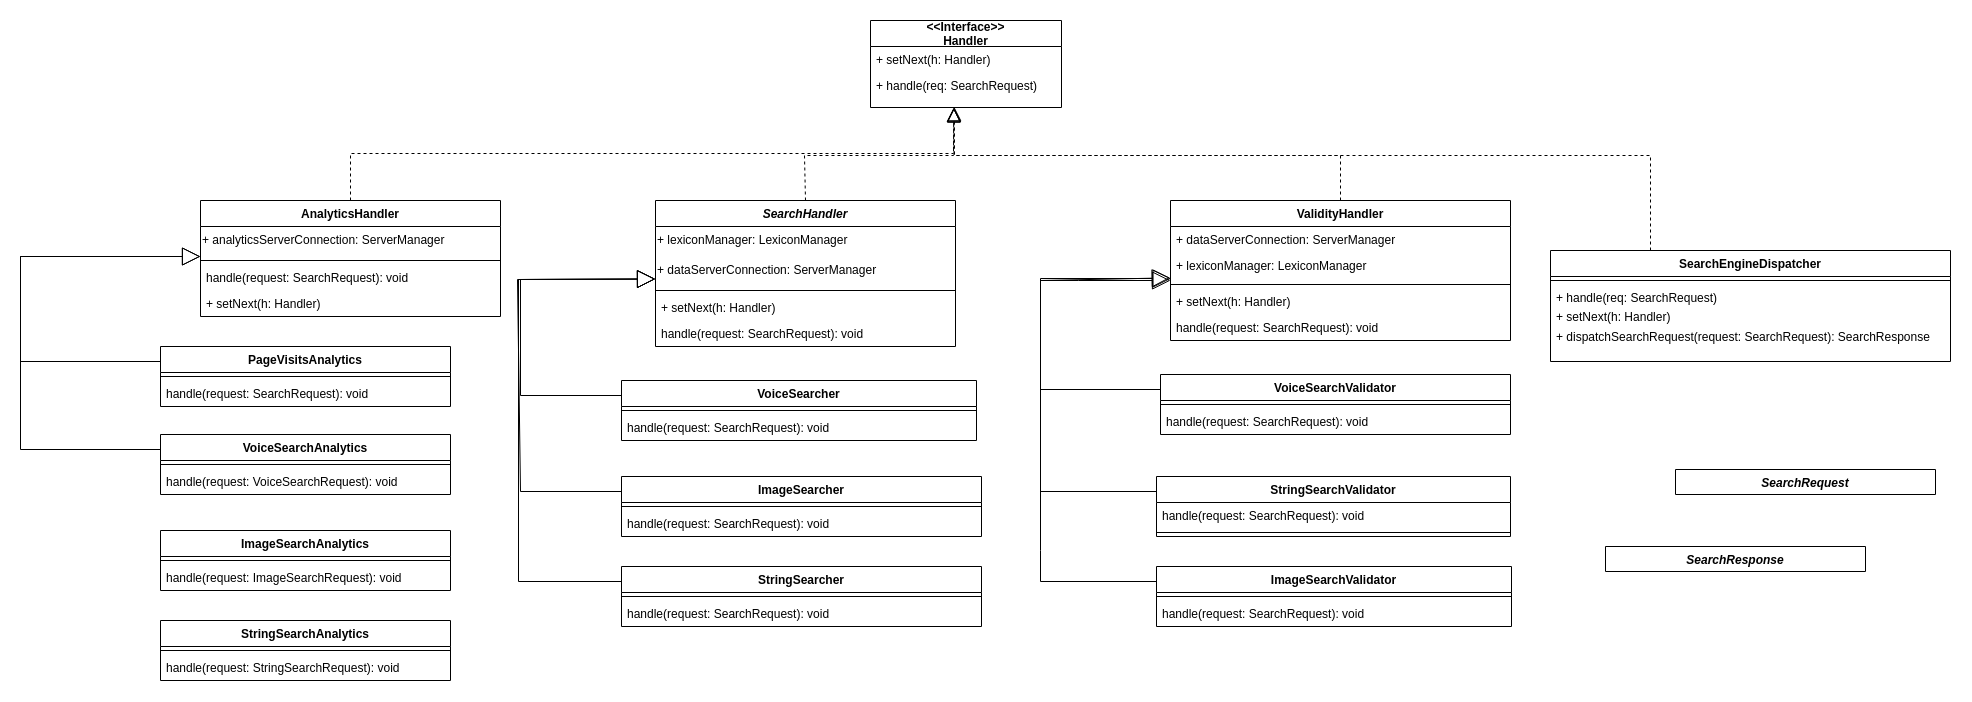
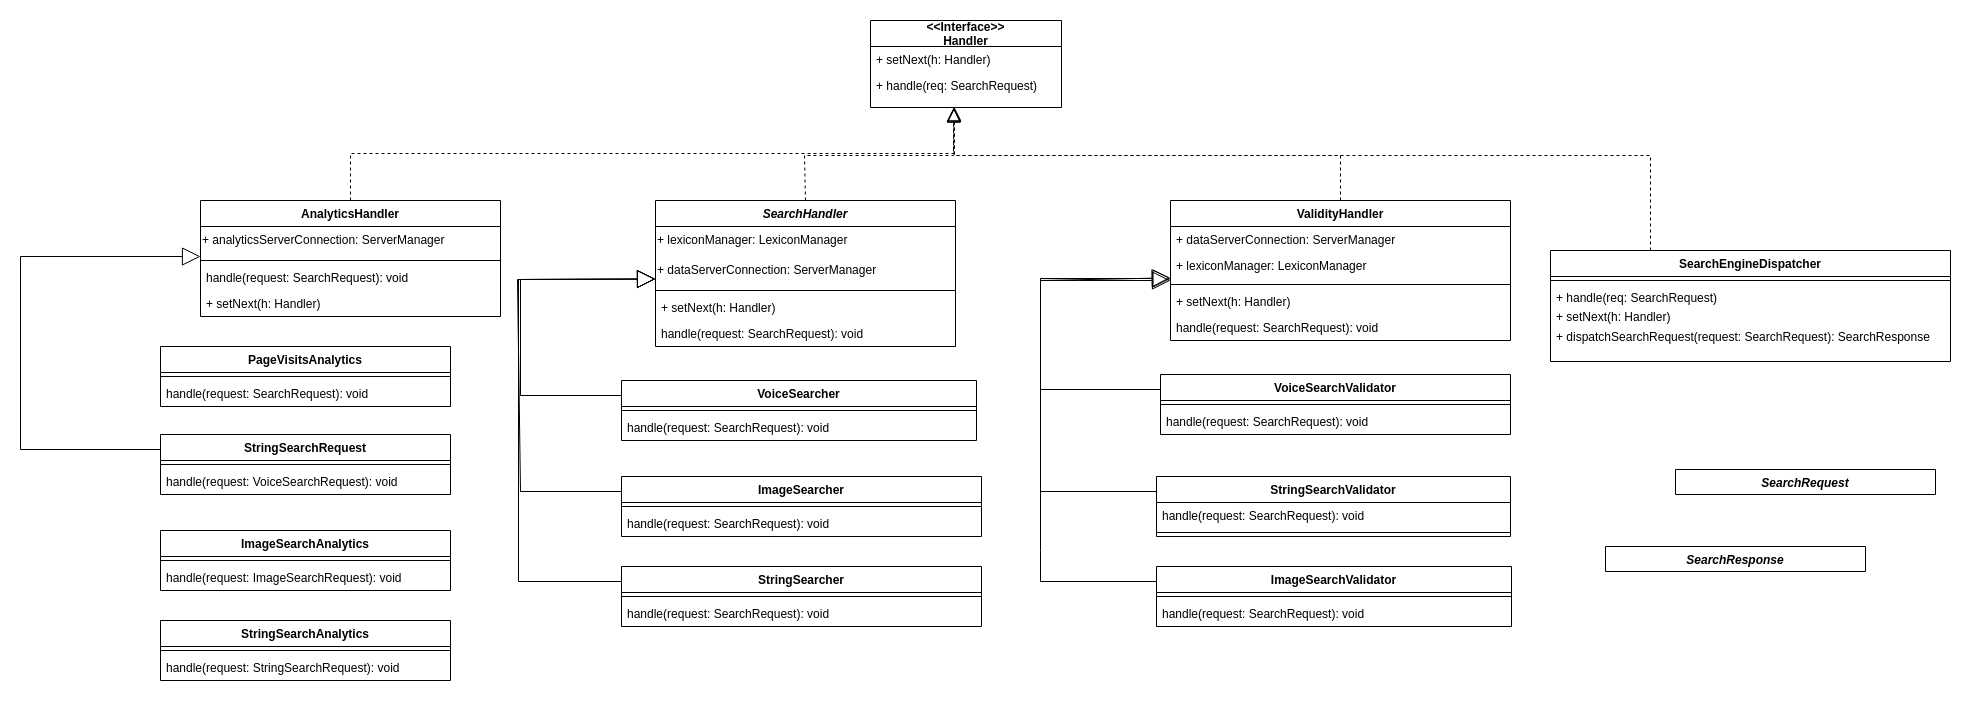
edge "PageVisitsAnalytics" -> "+ analyticsServerConnection: ServerManager": removed
node "VoiceSearchAnalytics": label "VoiceSearchAnalytics" -> "StringSearchRequest"
